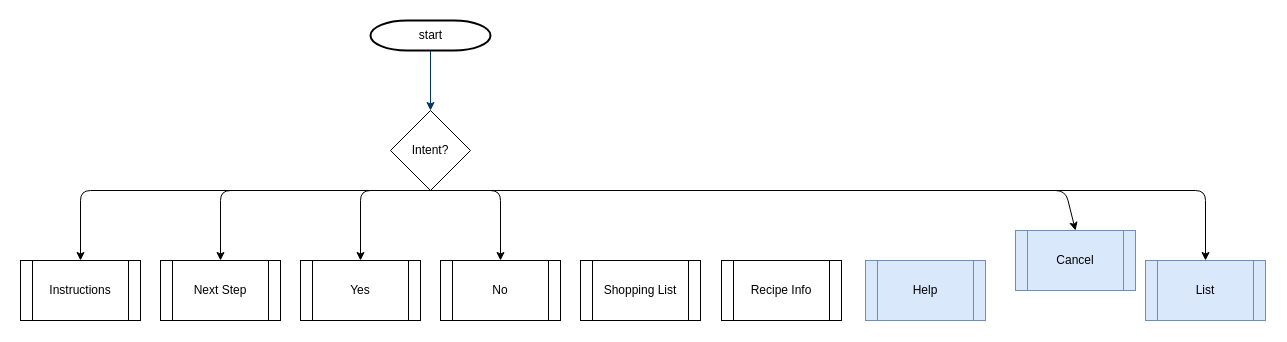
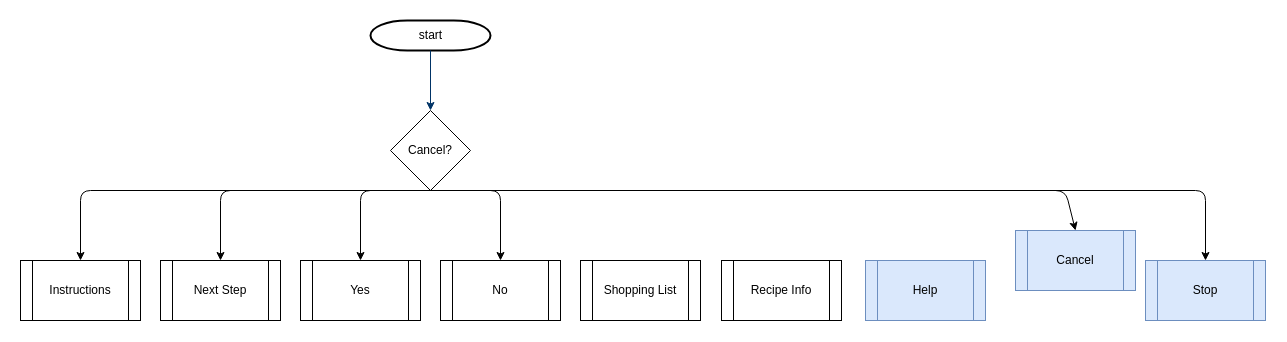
node "Intent?": label "Intent?" -> "Cancel?"
node "List": label "List" -> "Stop"
